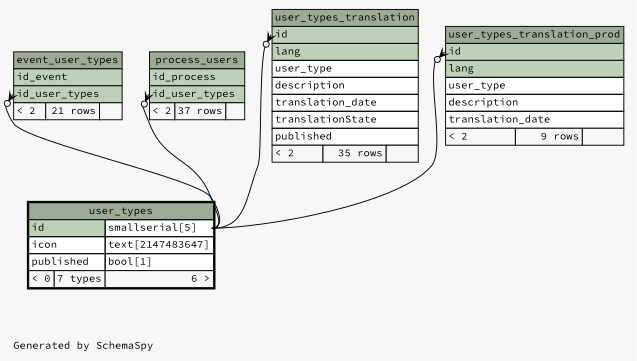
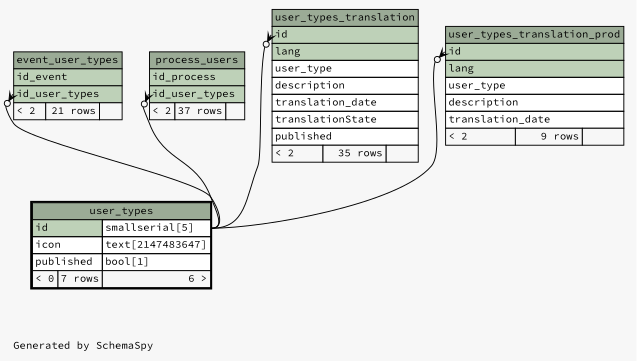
node "user_types": text "7 types" -> "7 rows"
